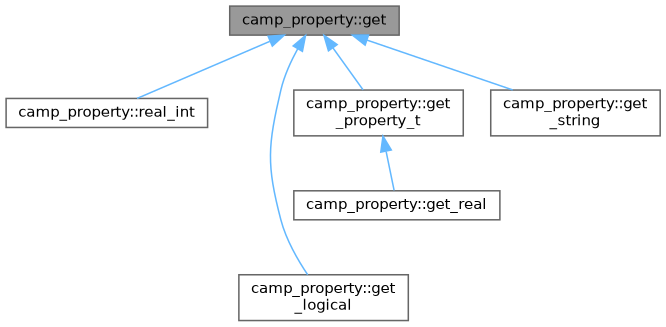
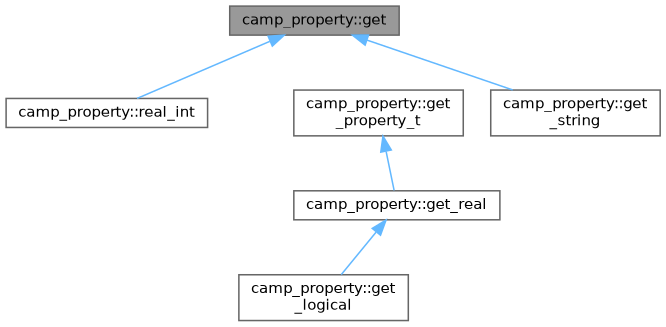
edge "camp_property::get _property_t" -> "camp_property::get": removed
edge "camp_property::get _logical" -> "camp_property::get": now "camp_property::get _logical" -> "camp_property::get_real"
